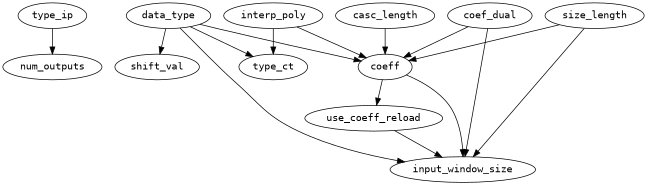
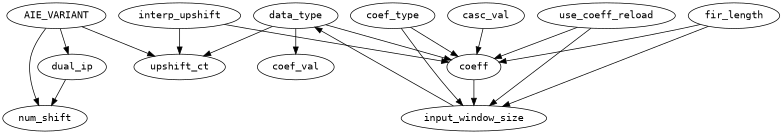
node "type_ip": label "type_ip" -> "dual_ip"
node "AIE_VARIANT": added
node "interp_poly": label "interp_poly" -> "interp_upshift"
node "casc_length": label "casc_length" -> "casc_val"
node "coef_dual": label "coef_dual" -> "coef_type"
node "size_length": label "size_length" -> "fir_length"
node "num_outputs": label "num_outputs" -> "num_shift"
node "shift_val": label "shift_val" -> "coef_val"
node "type_ct": label "type_ct" -> "upshift_ct"
edge "coeff" -> "use_coeff_reload": reversed
edge "data_type" -> "input_window_size": reversed
